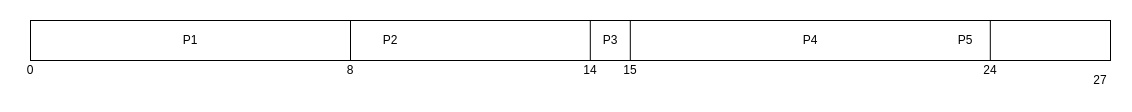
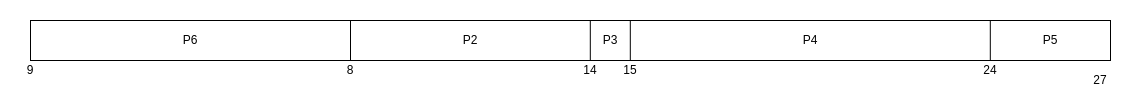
node "P1": label "P1" -> "P6"
node "P2": moved (391, 41) -> (471, 41)
node "P5": moved (966, 41) -> (1051, 41)
node "0": label "0" -> "9"
